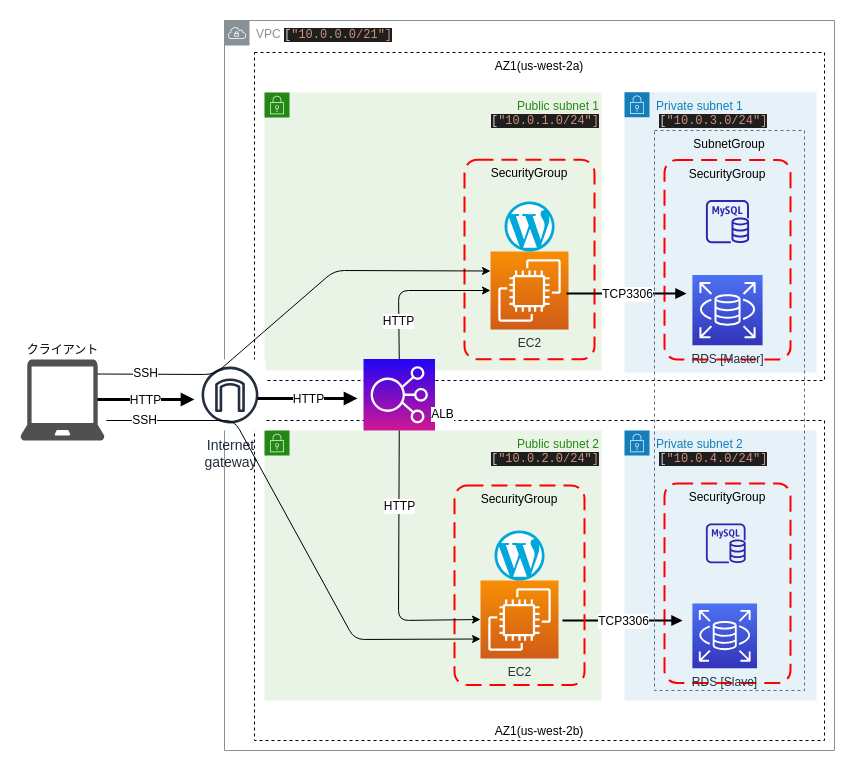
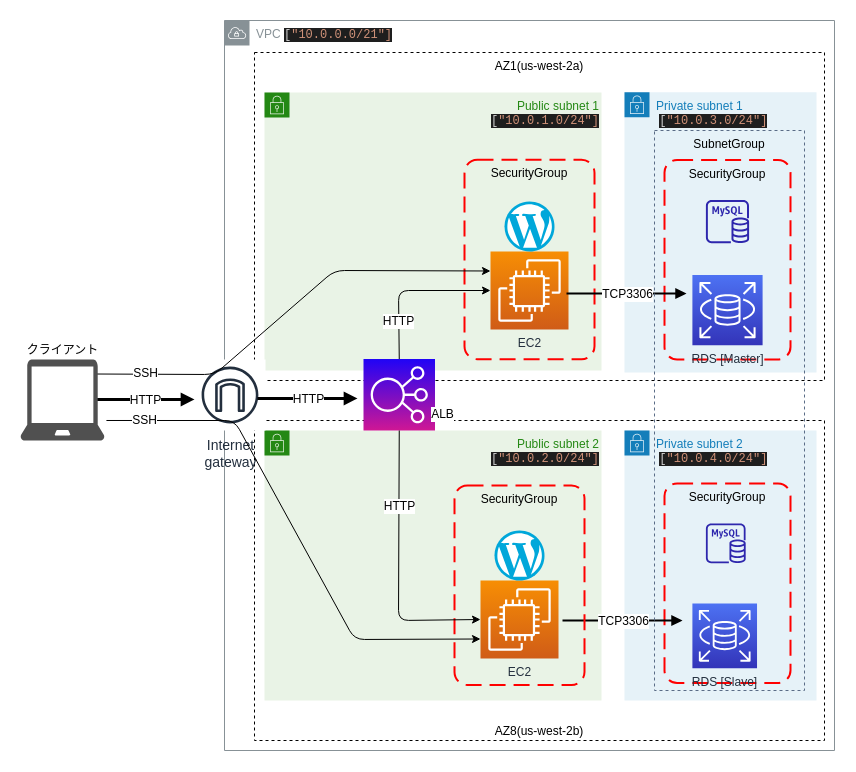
node "AZ1(us-west-2b)": label "AZ1(us-west-2b)" -> "AZ8(us-west-2b)"
